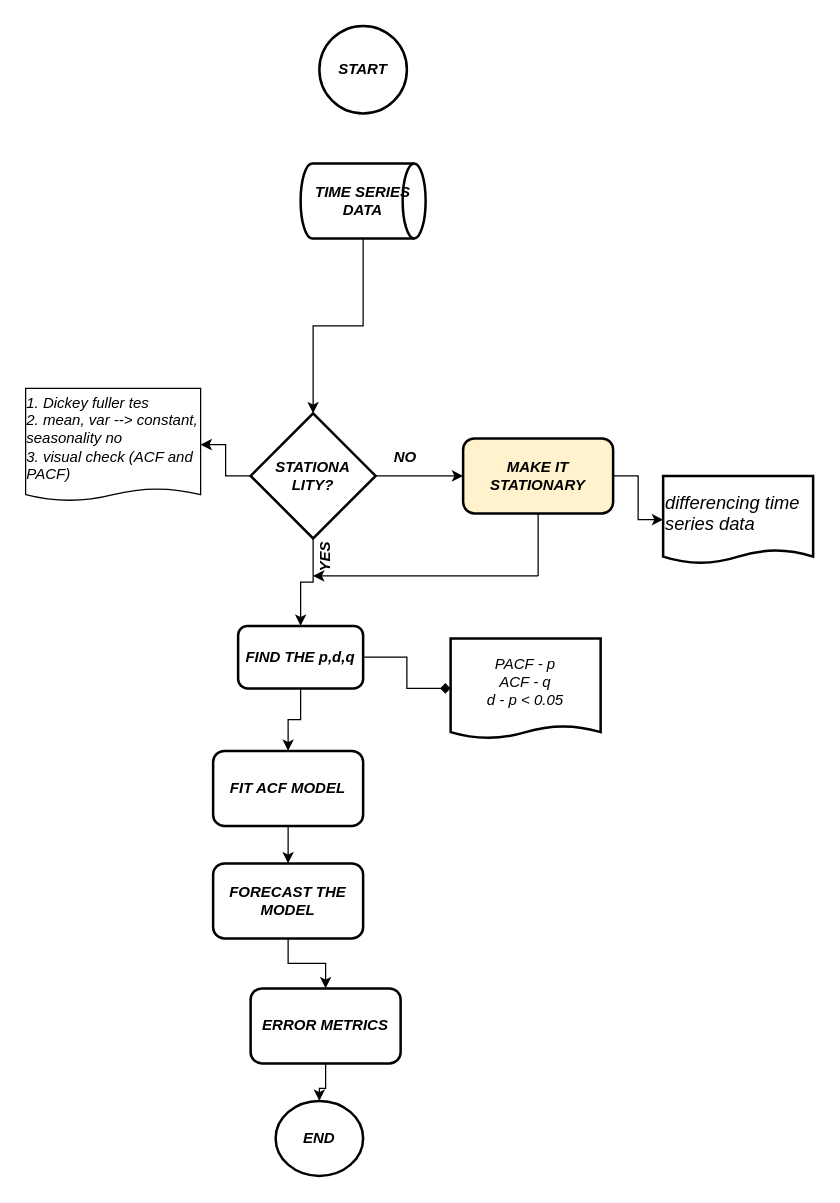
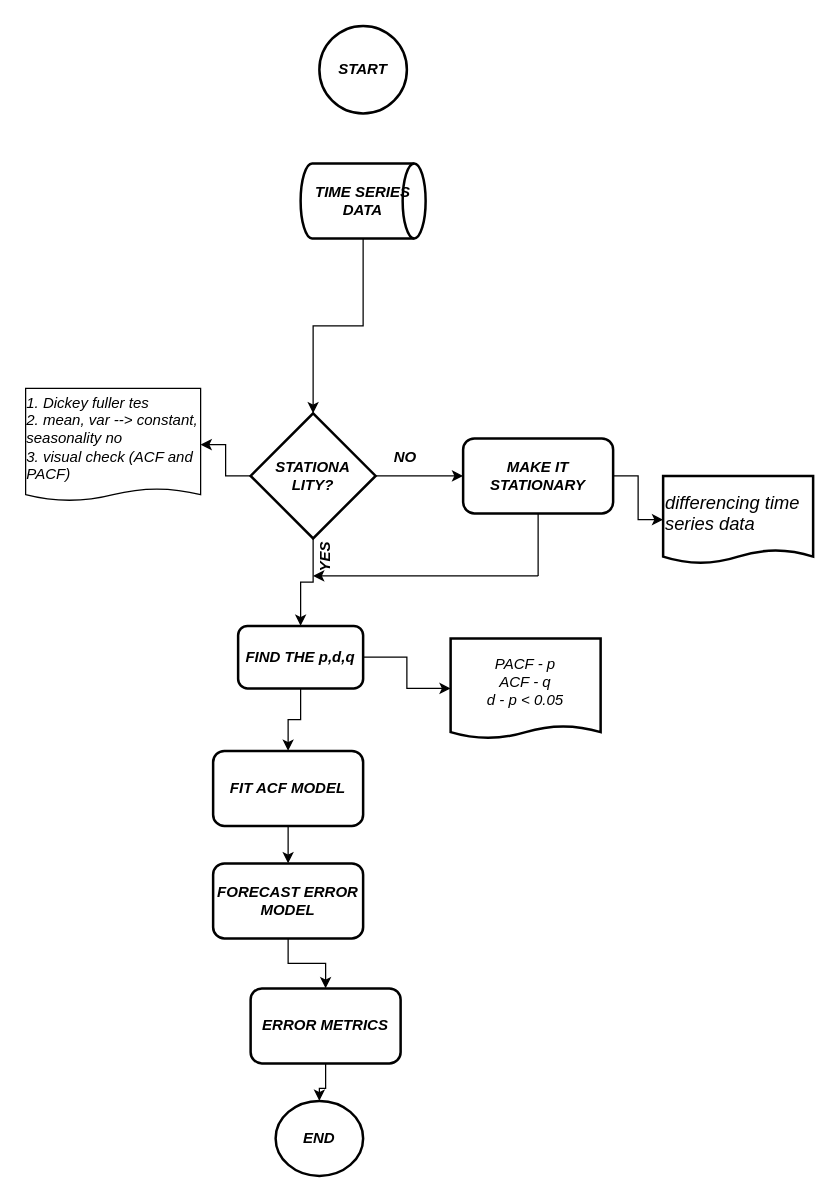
node "MAKE IT STATIONARY": fillcolor #fff2cc -> #ffffff
edge "FIND THE p,d,q" -> "PACF - p ACF - q d - p < 0.05": arrowhead diamond -> classic
node "FORECAST THE MODEL": label "FORECAST THE MODEL" -> "FORECAST ERROR MODEL"
